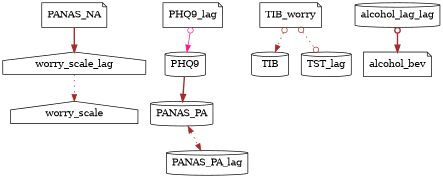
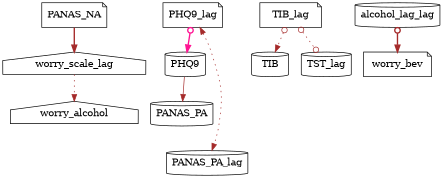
node "TIB_worry": label "TIB_worry" -> "TIB_lag"
edge "PHQ9_lag" -- "PHQ9": style solid -> bold
node "alcohol_bev": label "alcohol_bev" -> "worry_bev"
edge "PHQ9" -- "PANAS_PA": style bold -> solid
node "worry_scale": label "worry_scale" -> "worry_alcohol"
edge "PANAS_PA" -- "PANAS_PA_lag": now "PHQ9_lag" -- "PANAS_PA_lag"
